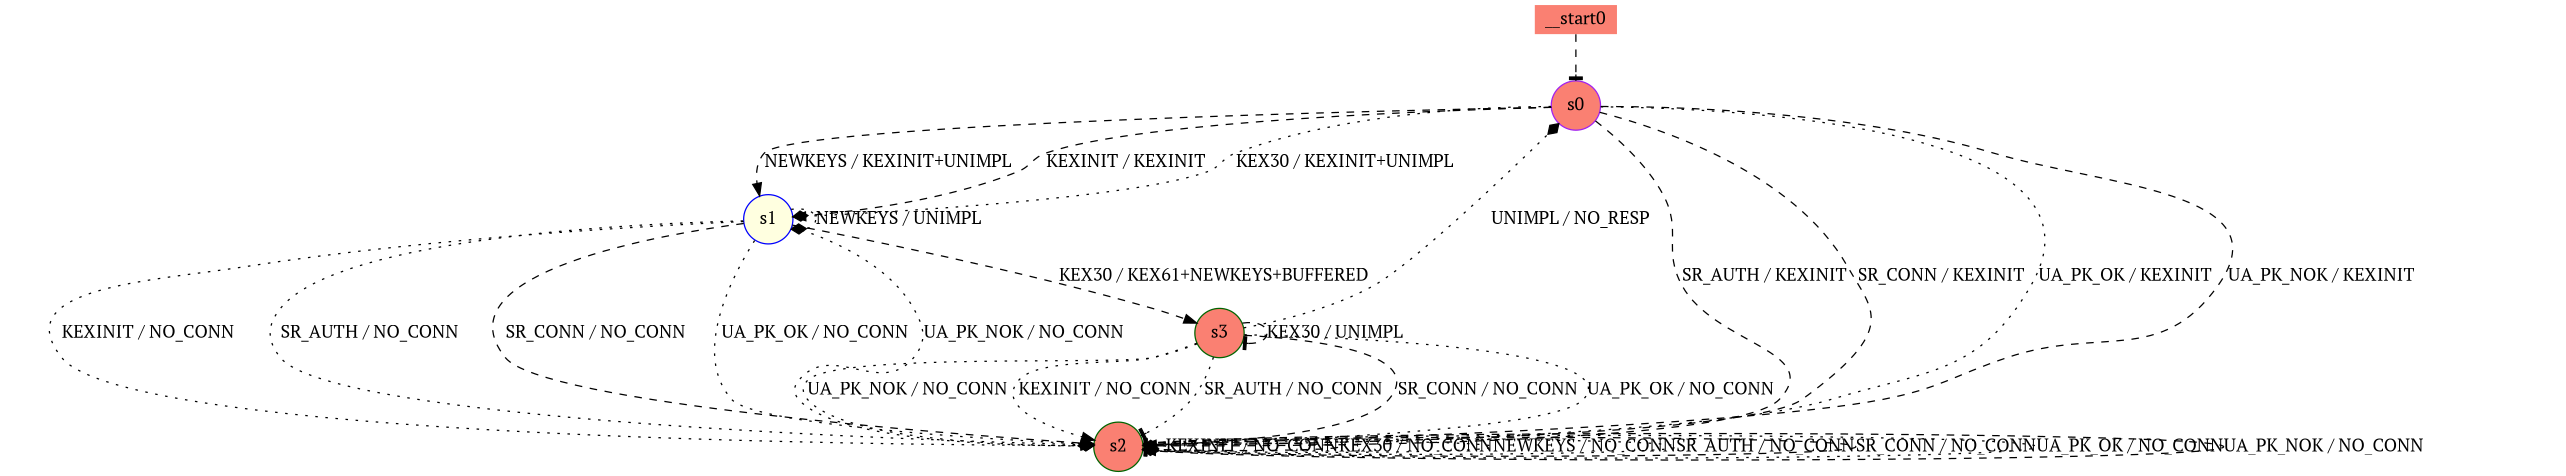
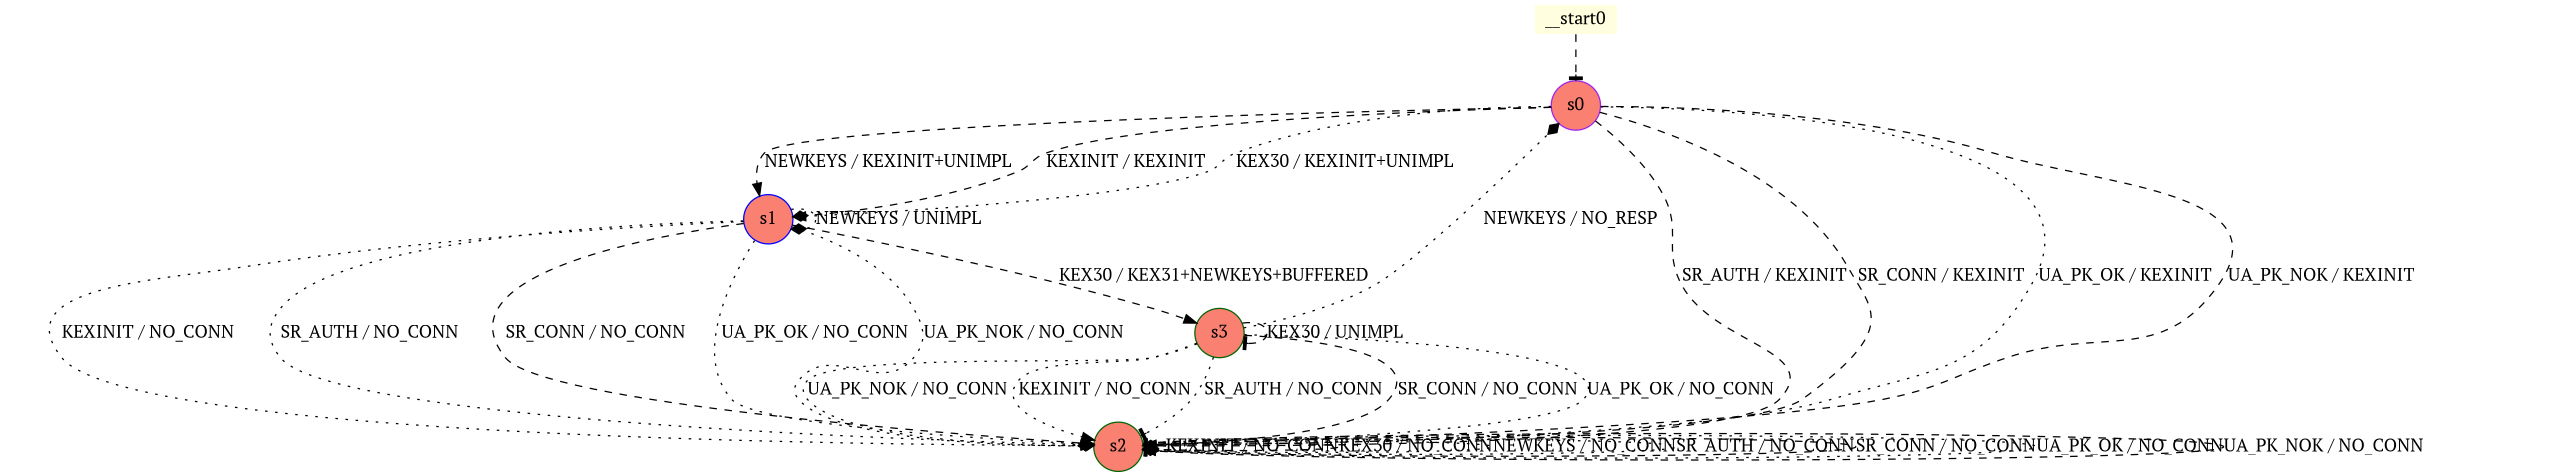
node "__start0": fillcolor salmon -> lightyellow
node "s1": fillcolor lightyellow -> salmon
edge "s3" -> "s0": label "UNIMPL / NO_RESP" -> "NEWKEYS / NO_RESP"
edge "s1" -> "s3": label "KEX30 / KEX61+NEWKEYS+BUFFERED" -> "KEX30 / KEX31+NEWKEYS+BUFFERED"
